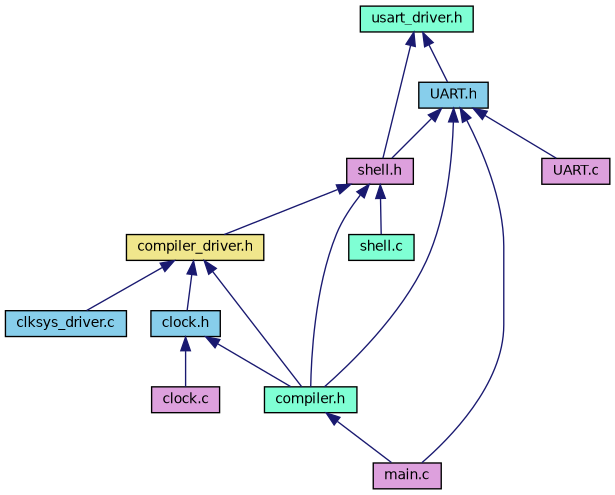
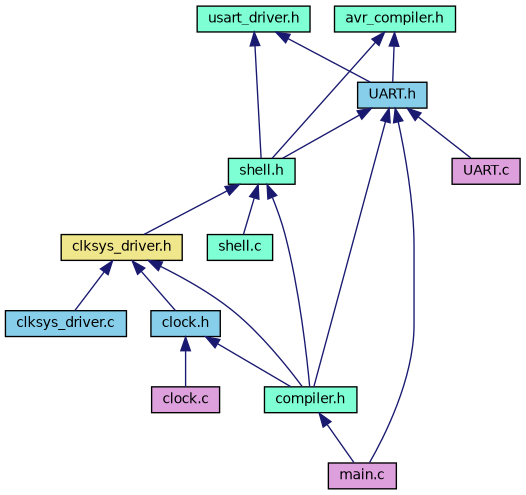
node "avr_compiler.h": added
node "shell.h": fillcolor plum -> aquamarine
node "compiler_driver.h": label "compiler_driver.h" -> "clksys_driver.h"
